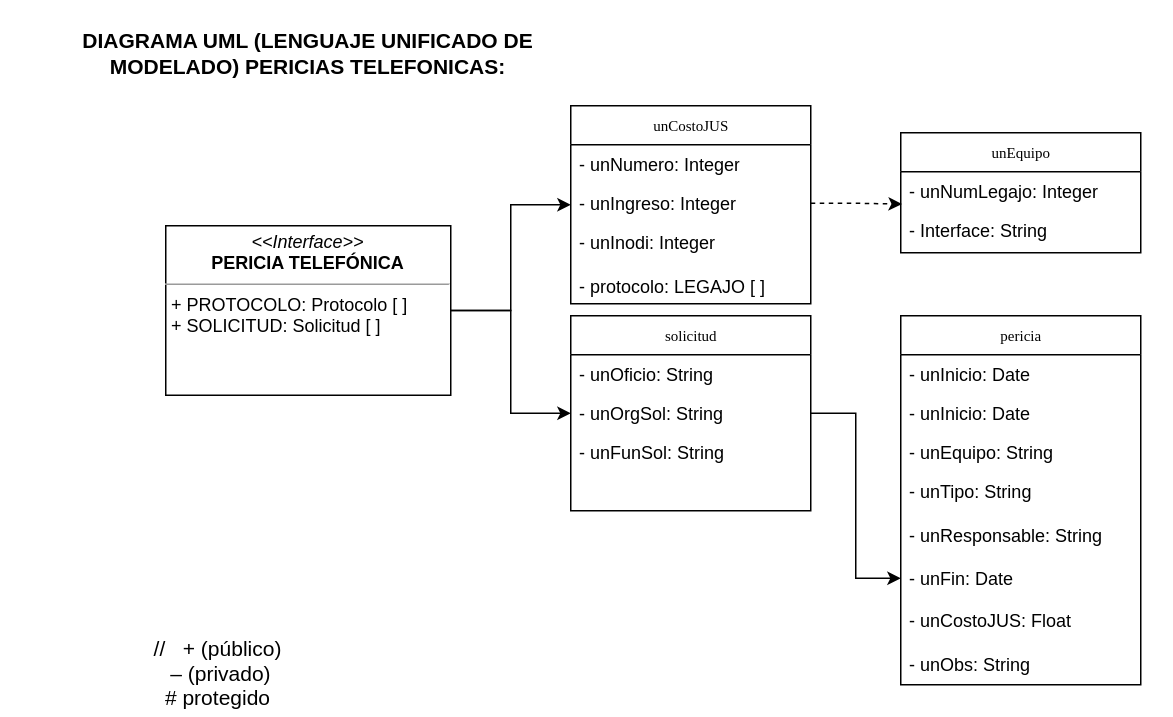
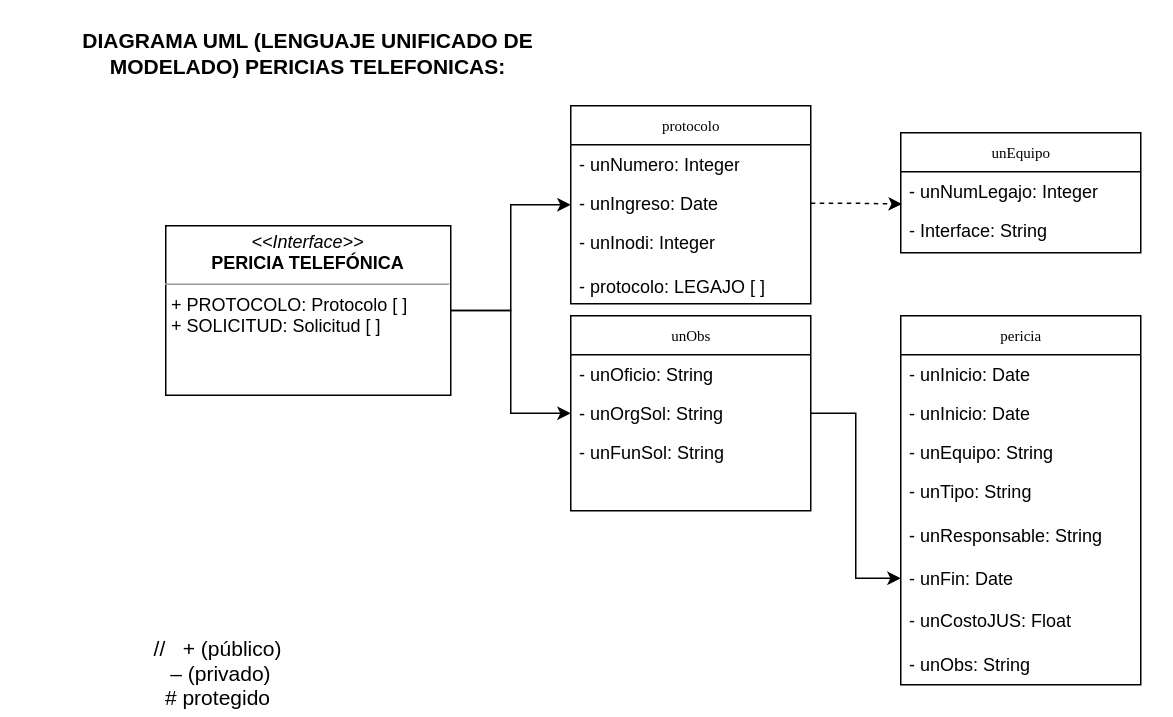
node "unCostoJUS": label "unCostoJUS" -> "protocolo"
node "- unIngreso: Integer": label "- unIngreso: Integer" -> "- unIngreso: Date"
node "solicitud": label "solicitud" -> "unObs"
